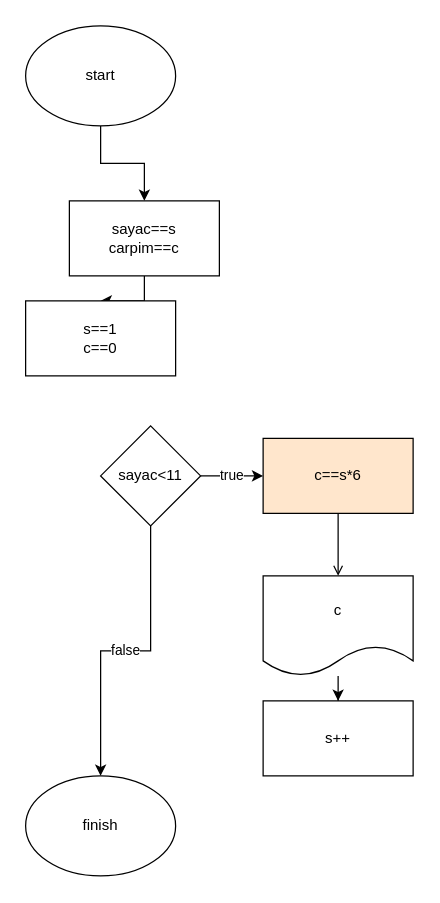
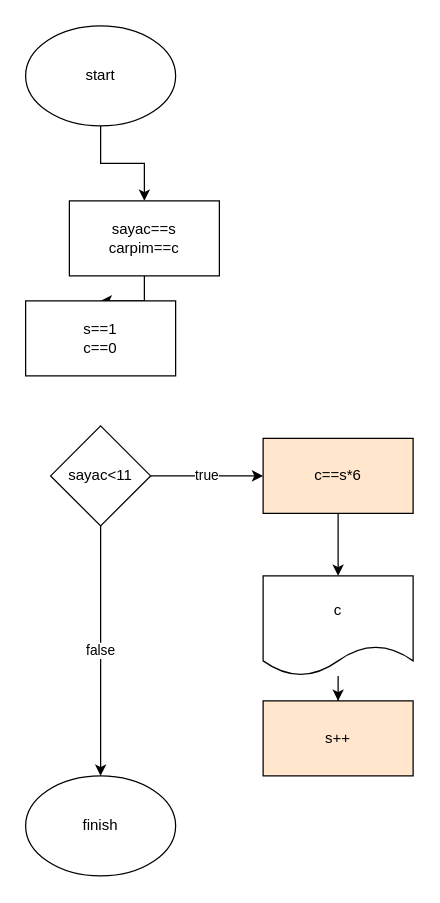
node "sayac<11": moved (151, 476) -> (101, 476)
edge "c==s*6" -> "c": arrowhead open -> classic
node "s++": fillcolor #ffffff -> #ffe6cc
